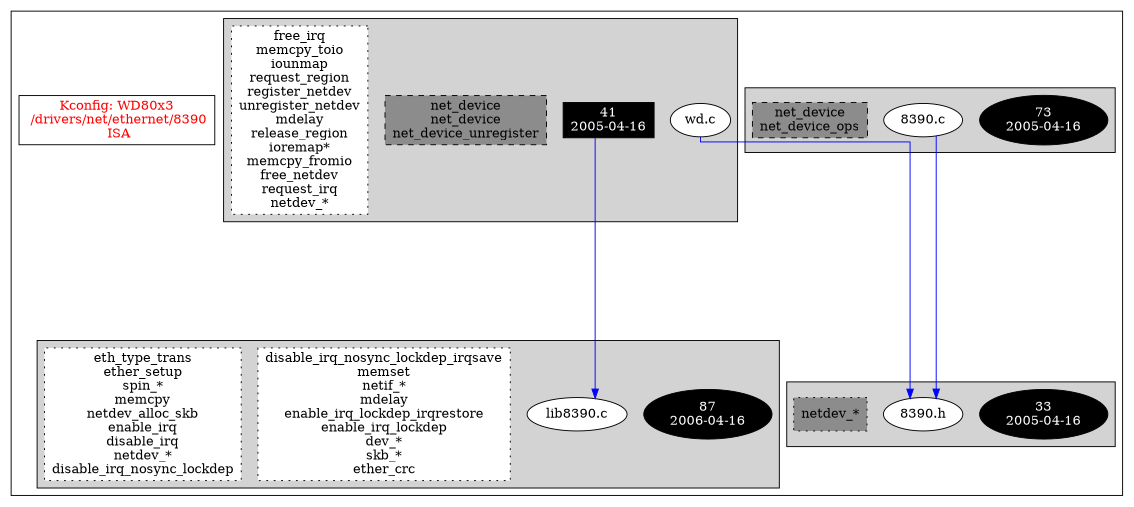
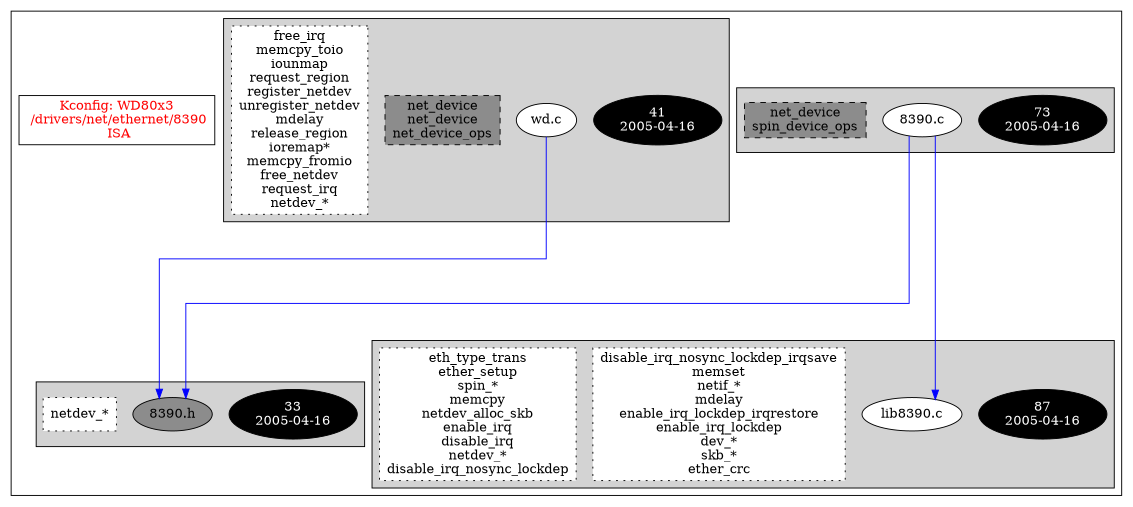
node "net_device net_device net_device_unregister": label "net_device net_device net_device_unregister" -> "net_device net_device net_device_ops"
node "41 2005-04-16": shape box -> ellipse
node "net_device net_device_ops": label "net_device net_device_ops" -> "net_device spin_device_ops"
edge "41 2005-04-16" -> "lib8390.c": now "8390.c" -> "lib8390.c"
node "87 2006-04-16": label "87 2006-04-16" -> "87 2005-04-16"
node "netdev_*": fillcolor grey55 -> white
node "8390.h": fillcolor white -> grey55
